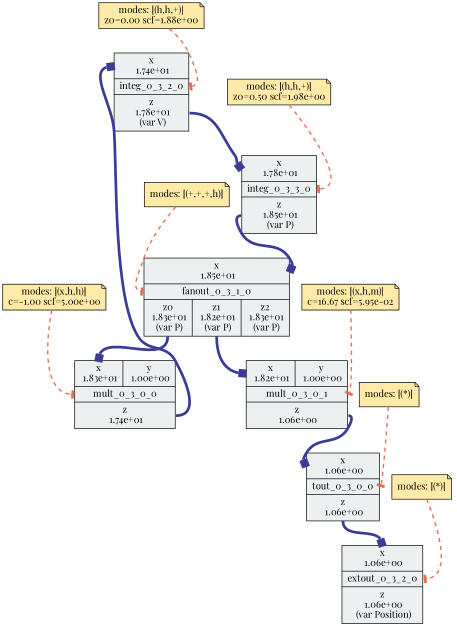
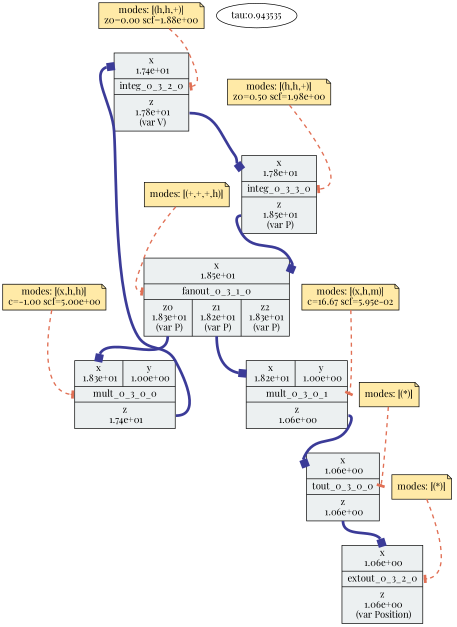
node "tau:0.943535": added
